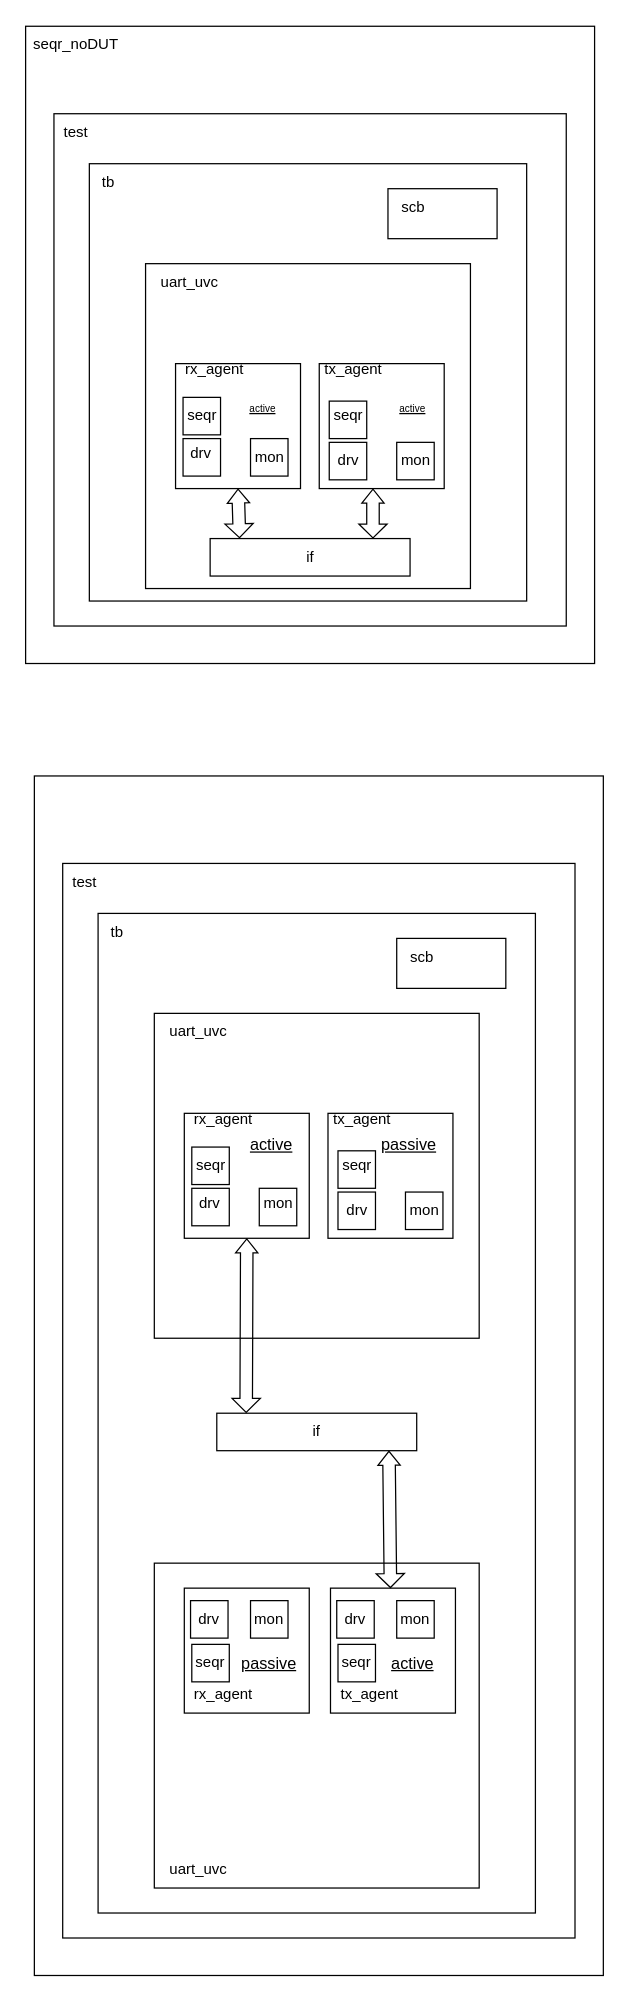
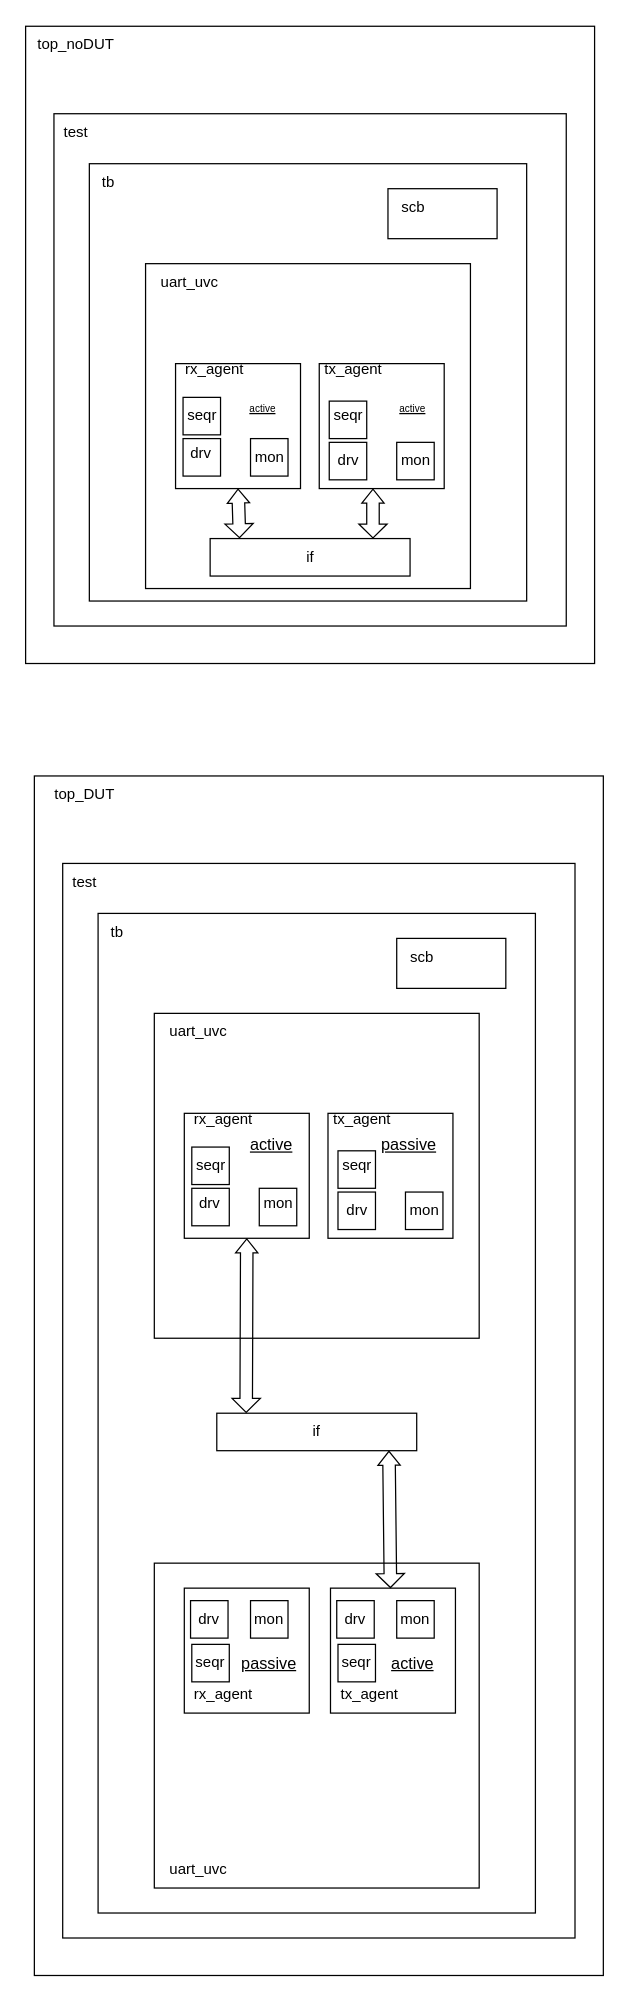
node "seqr_noDUT": label "seqr_noDUT" -> "top_noDUT"
node "top_DUT": added
